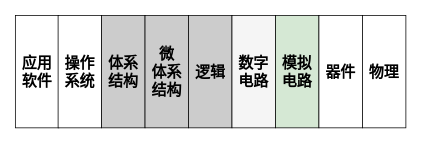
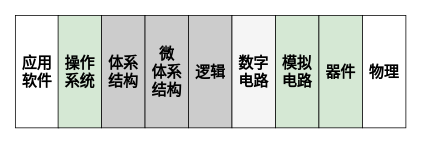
node "操作系统": fillcolor #ffffff -> #d5e8d4
node "器件": fillcolor #ffffff -> #d5e8d4
